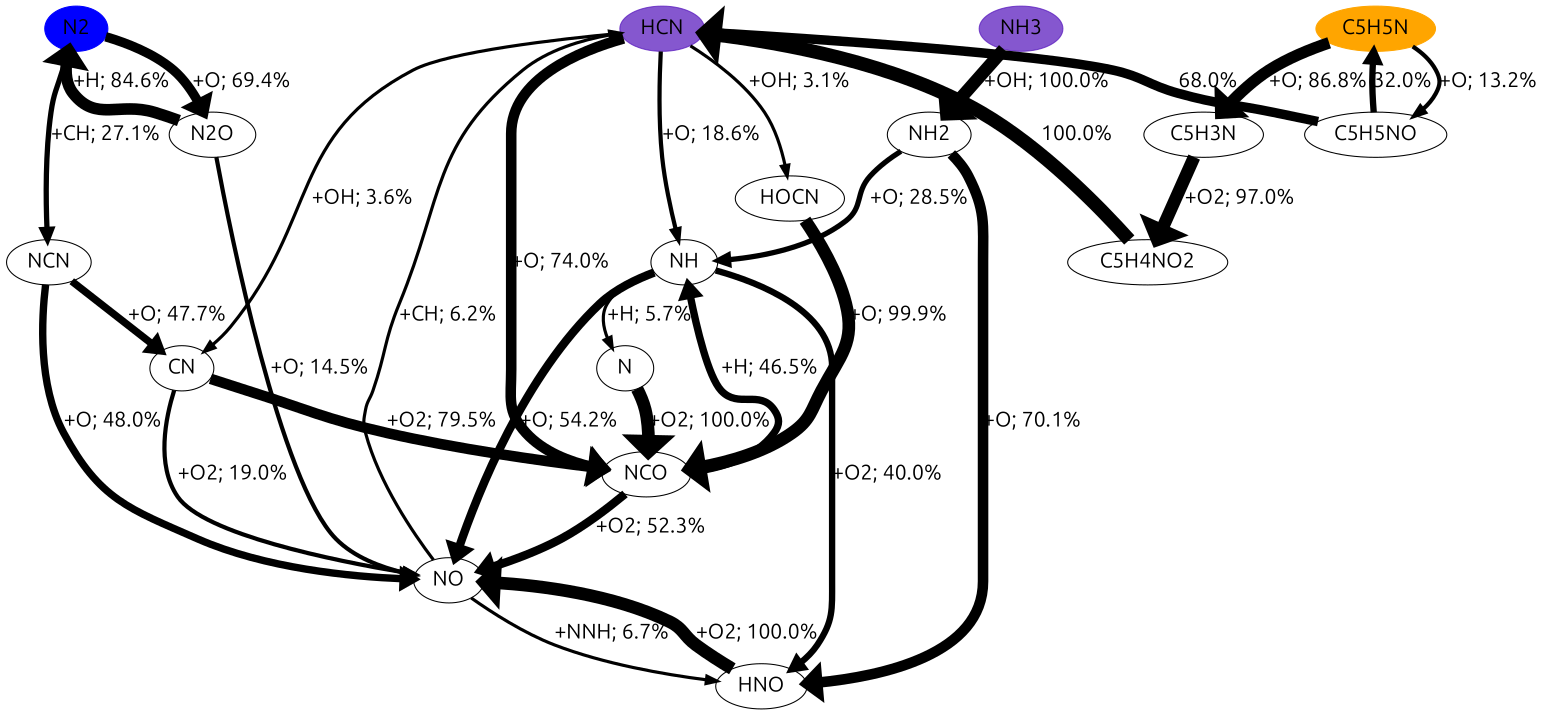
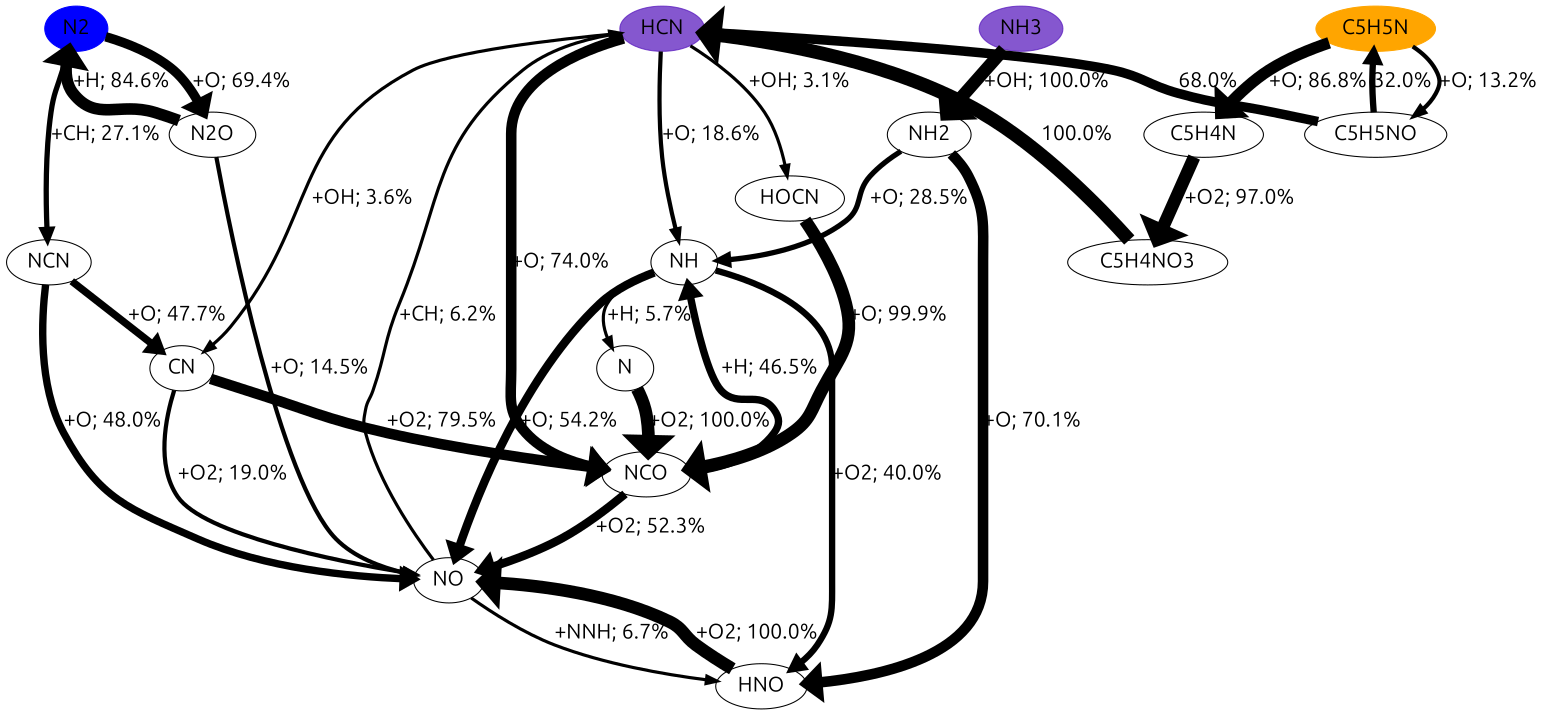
node "C5H3N": label "C5H3N" -> "C5H4N"
node "C5H4NO2": label "C5H4NO2" -> "C5H4NO3"
